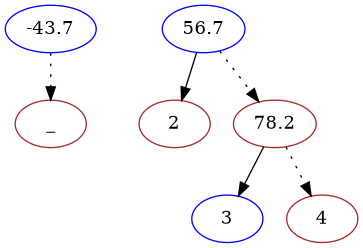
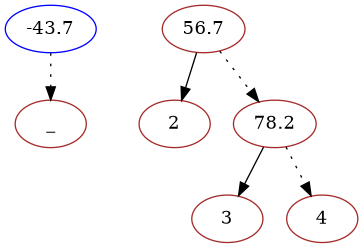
node "56.7": color blue -> brown
node "3": color blue -> brown
